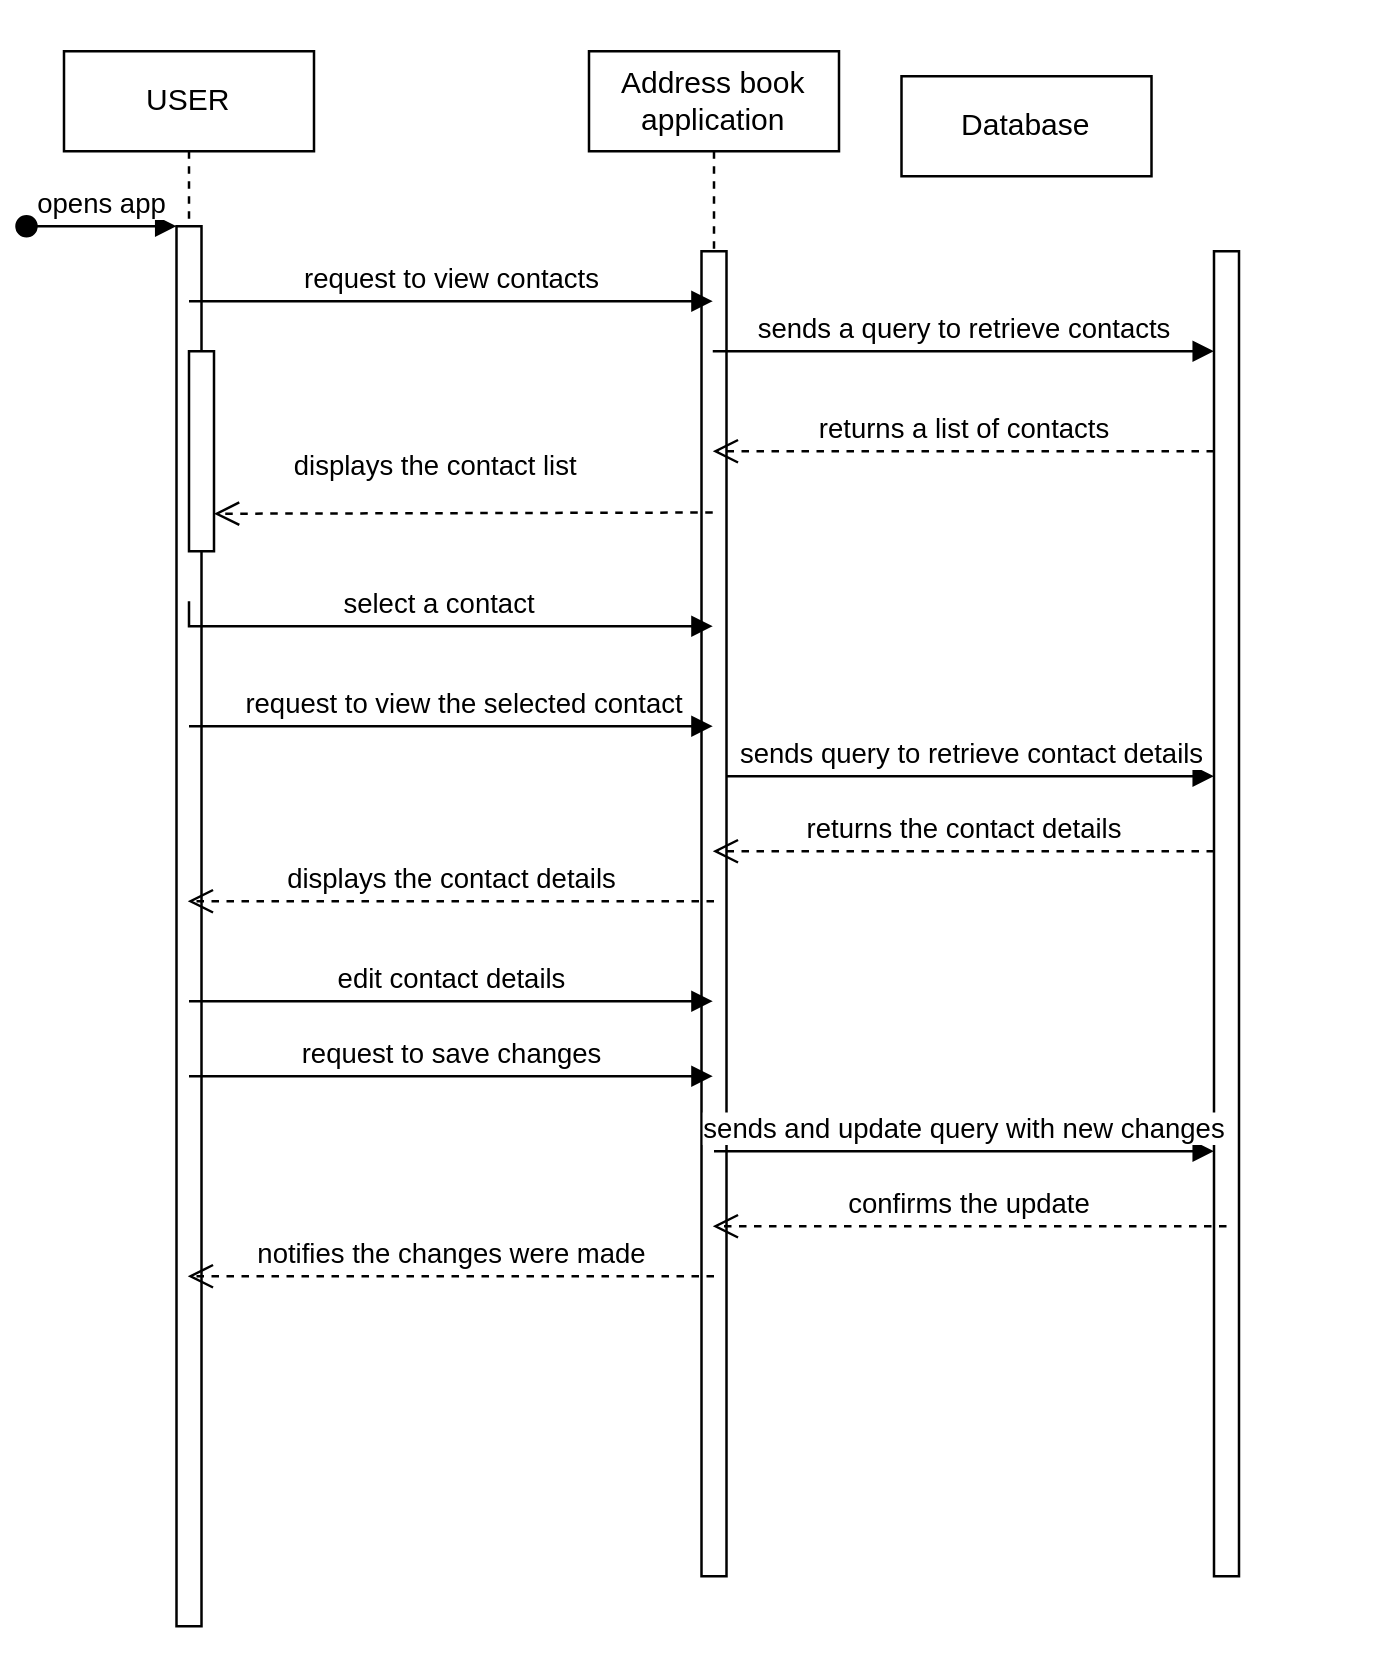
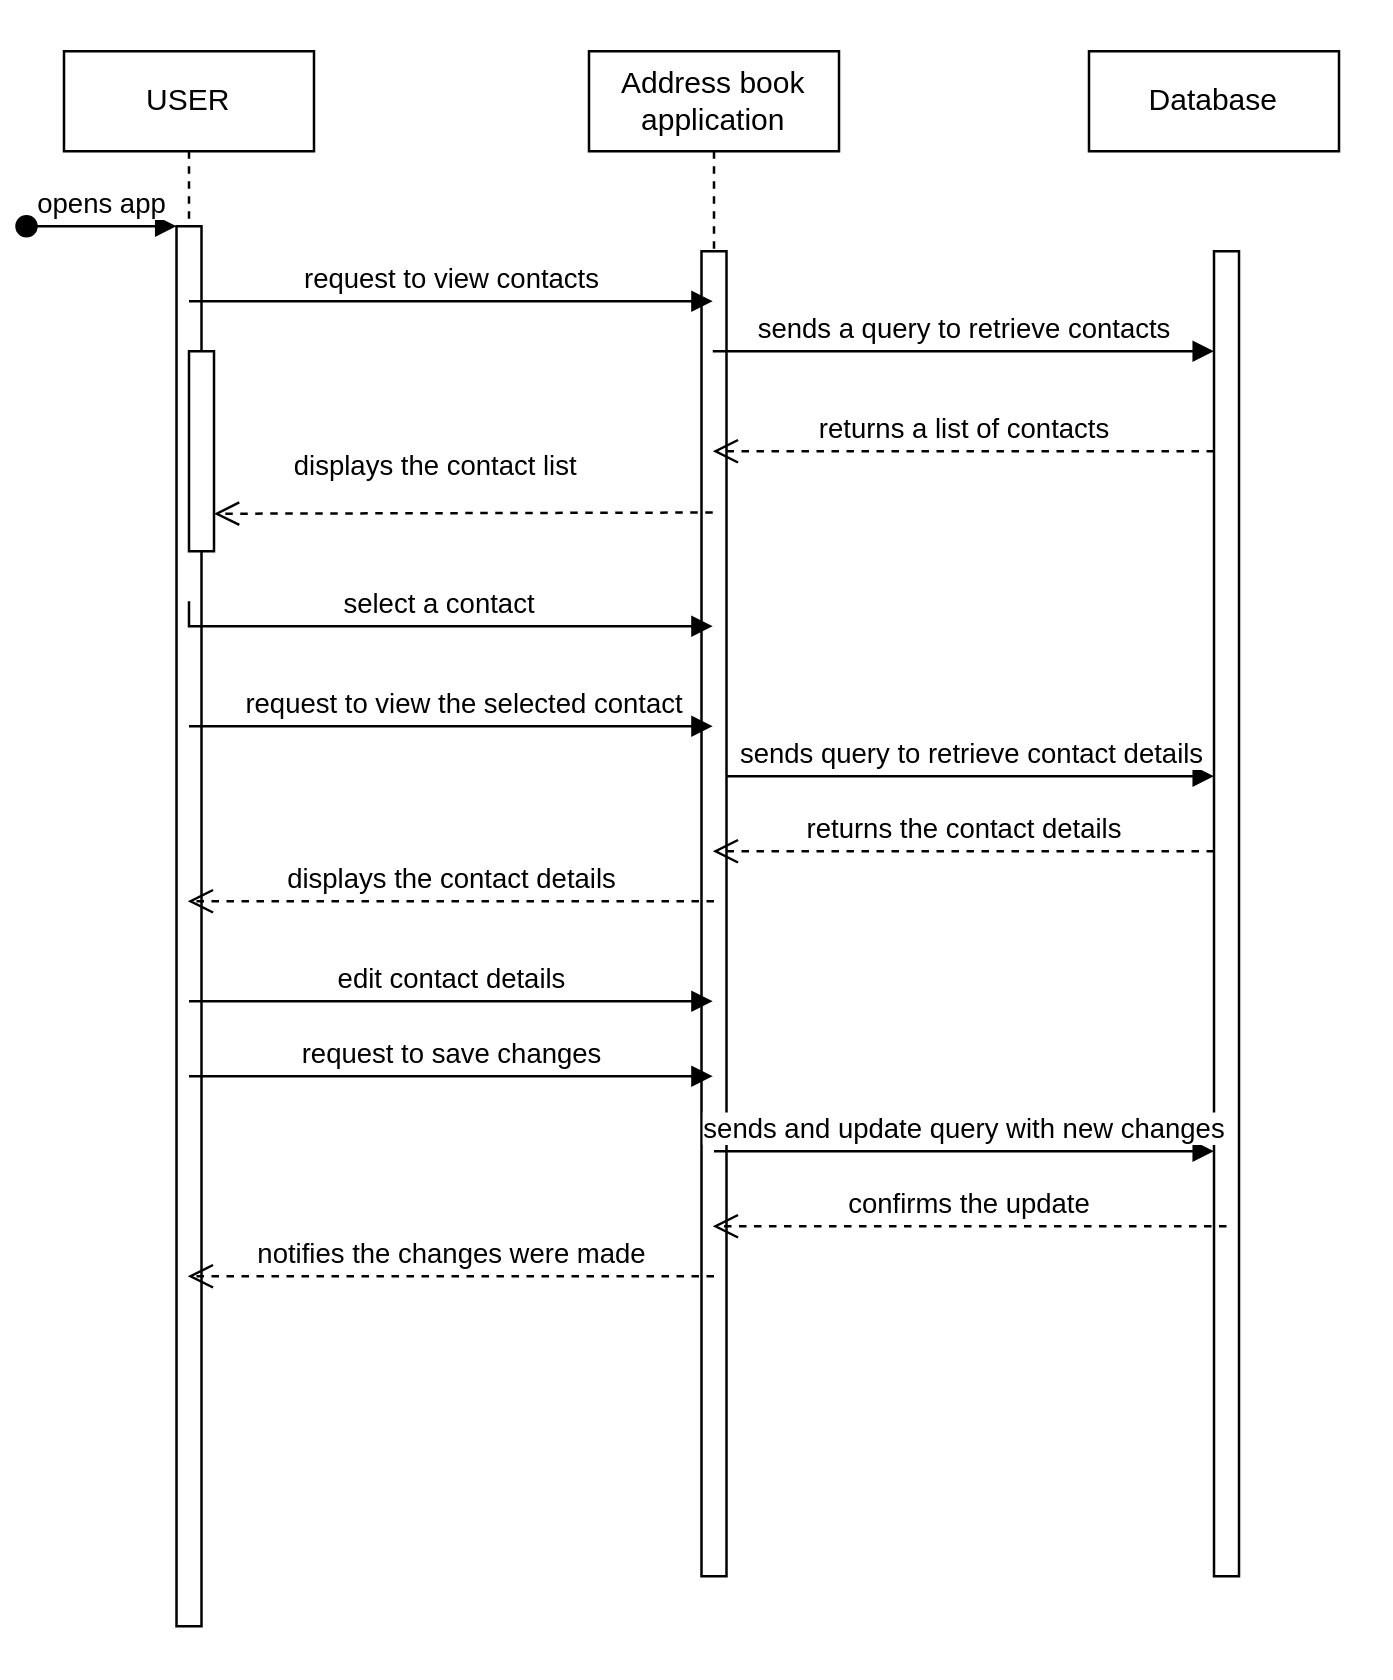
node "Database": moved (1026, 126) -> (1214, 101)
